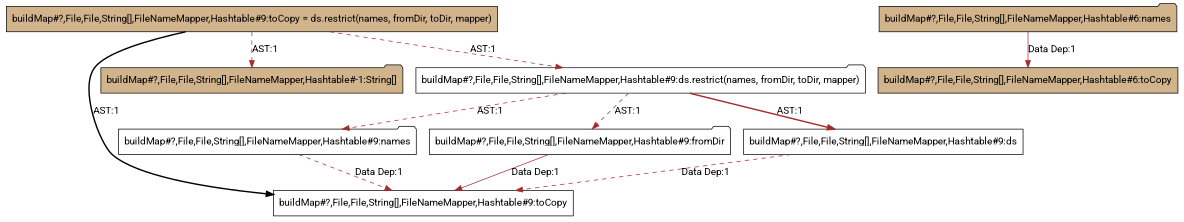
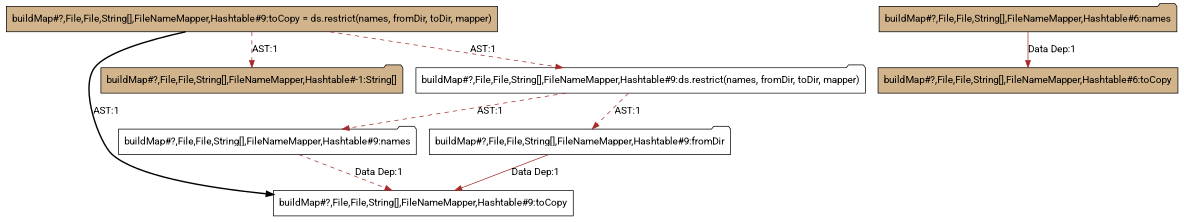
node "buildMap#?,File,File,String[],FileNameMapper,Hashtable#9:ds": removed
